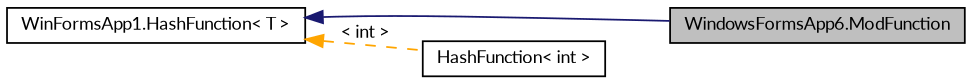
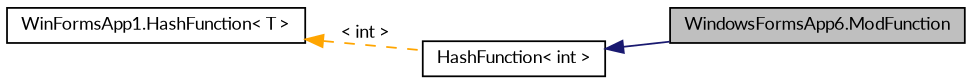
edge "WindowsFormsApp6.ModFunction" -> "WinFormsApp1.HashFunction< T >": now "WindowsFormsApp6.ModFunction" -> "HashFunction< int >"
